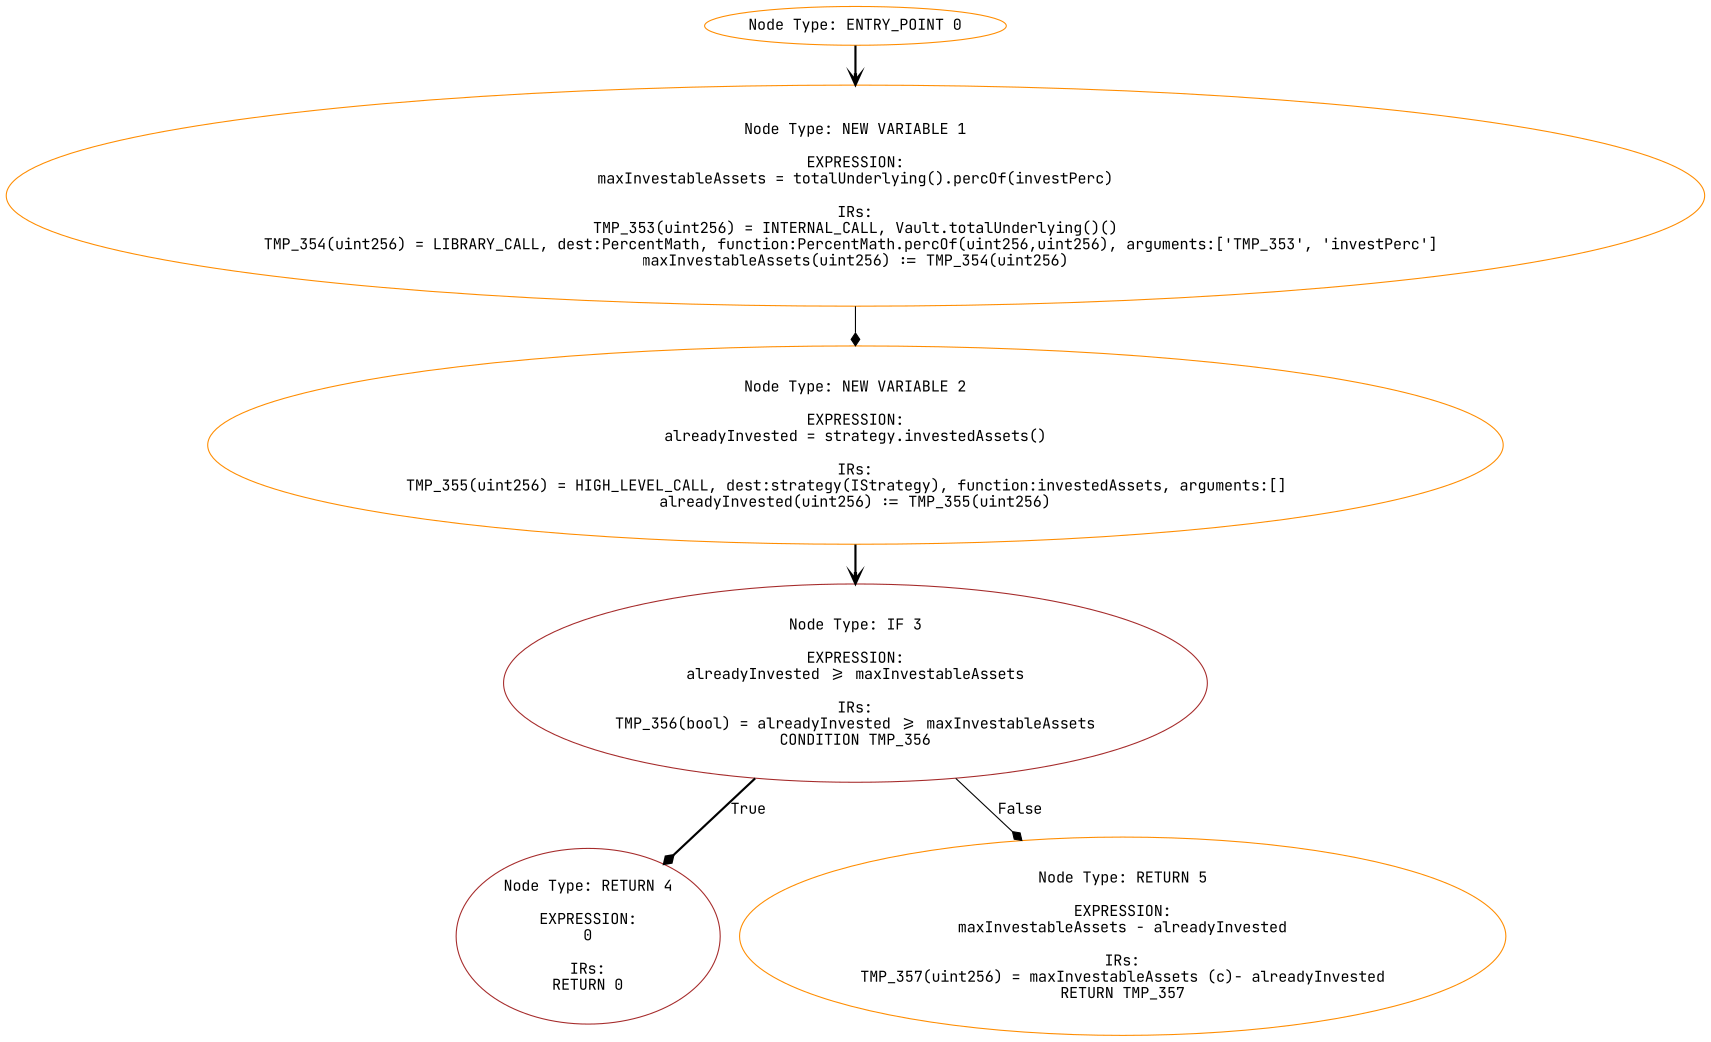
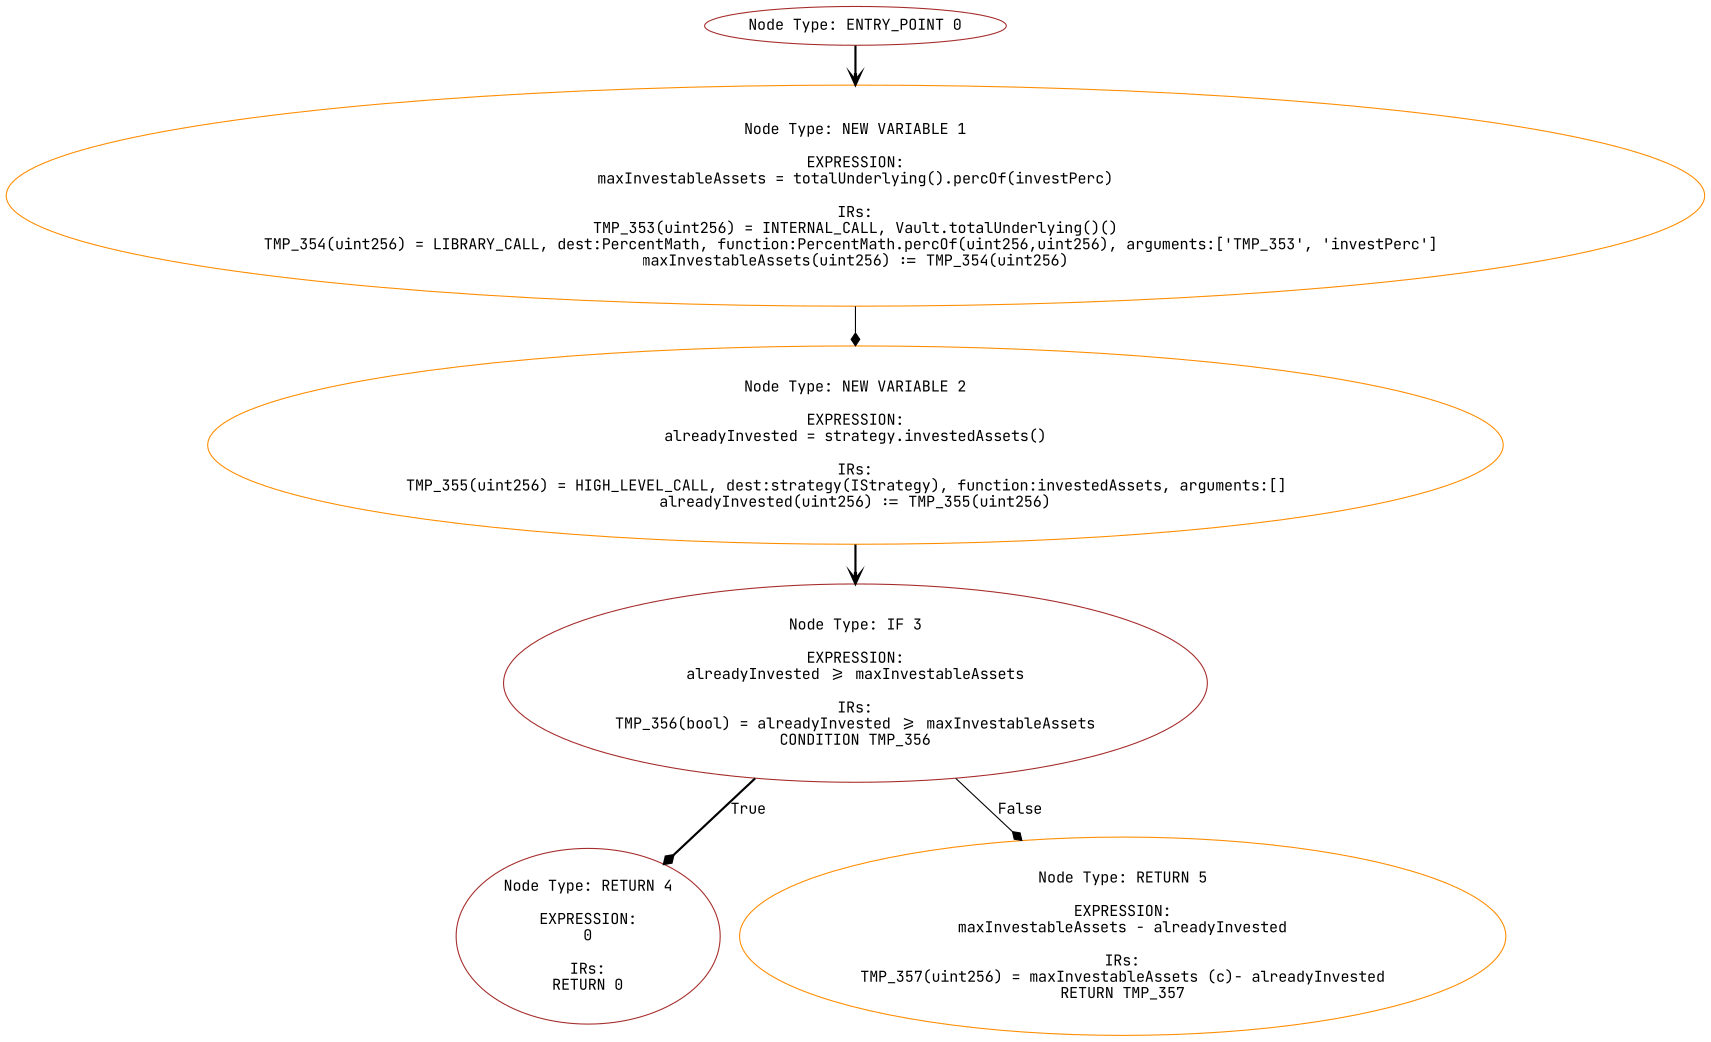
node "Node Type: ENTRY_POINT 0": color darkorange -> brown
